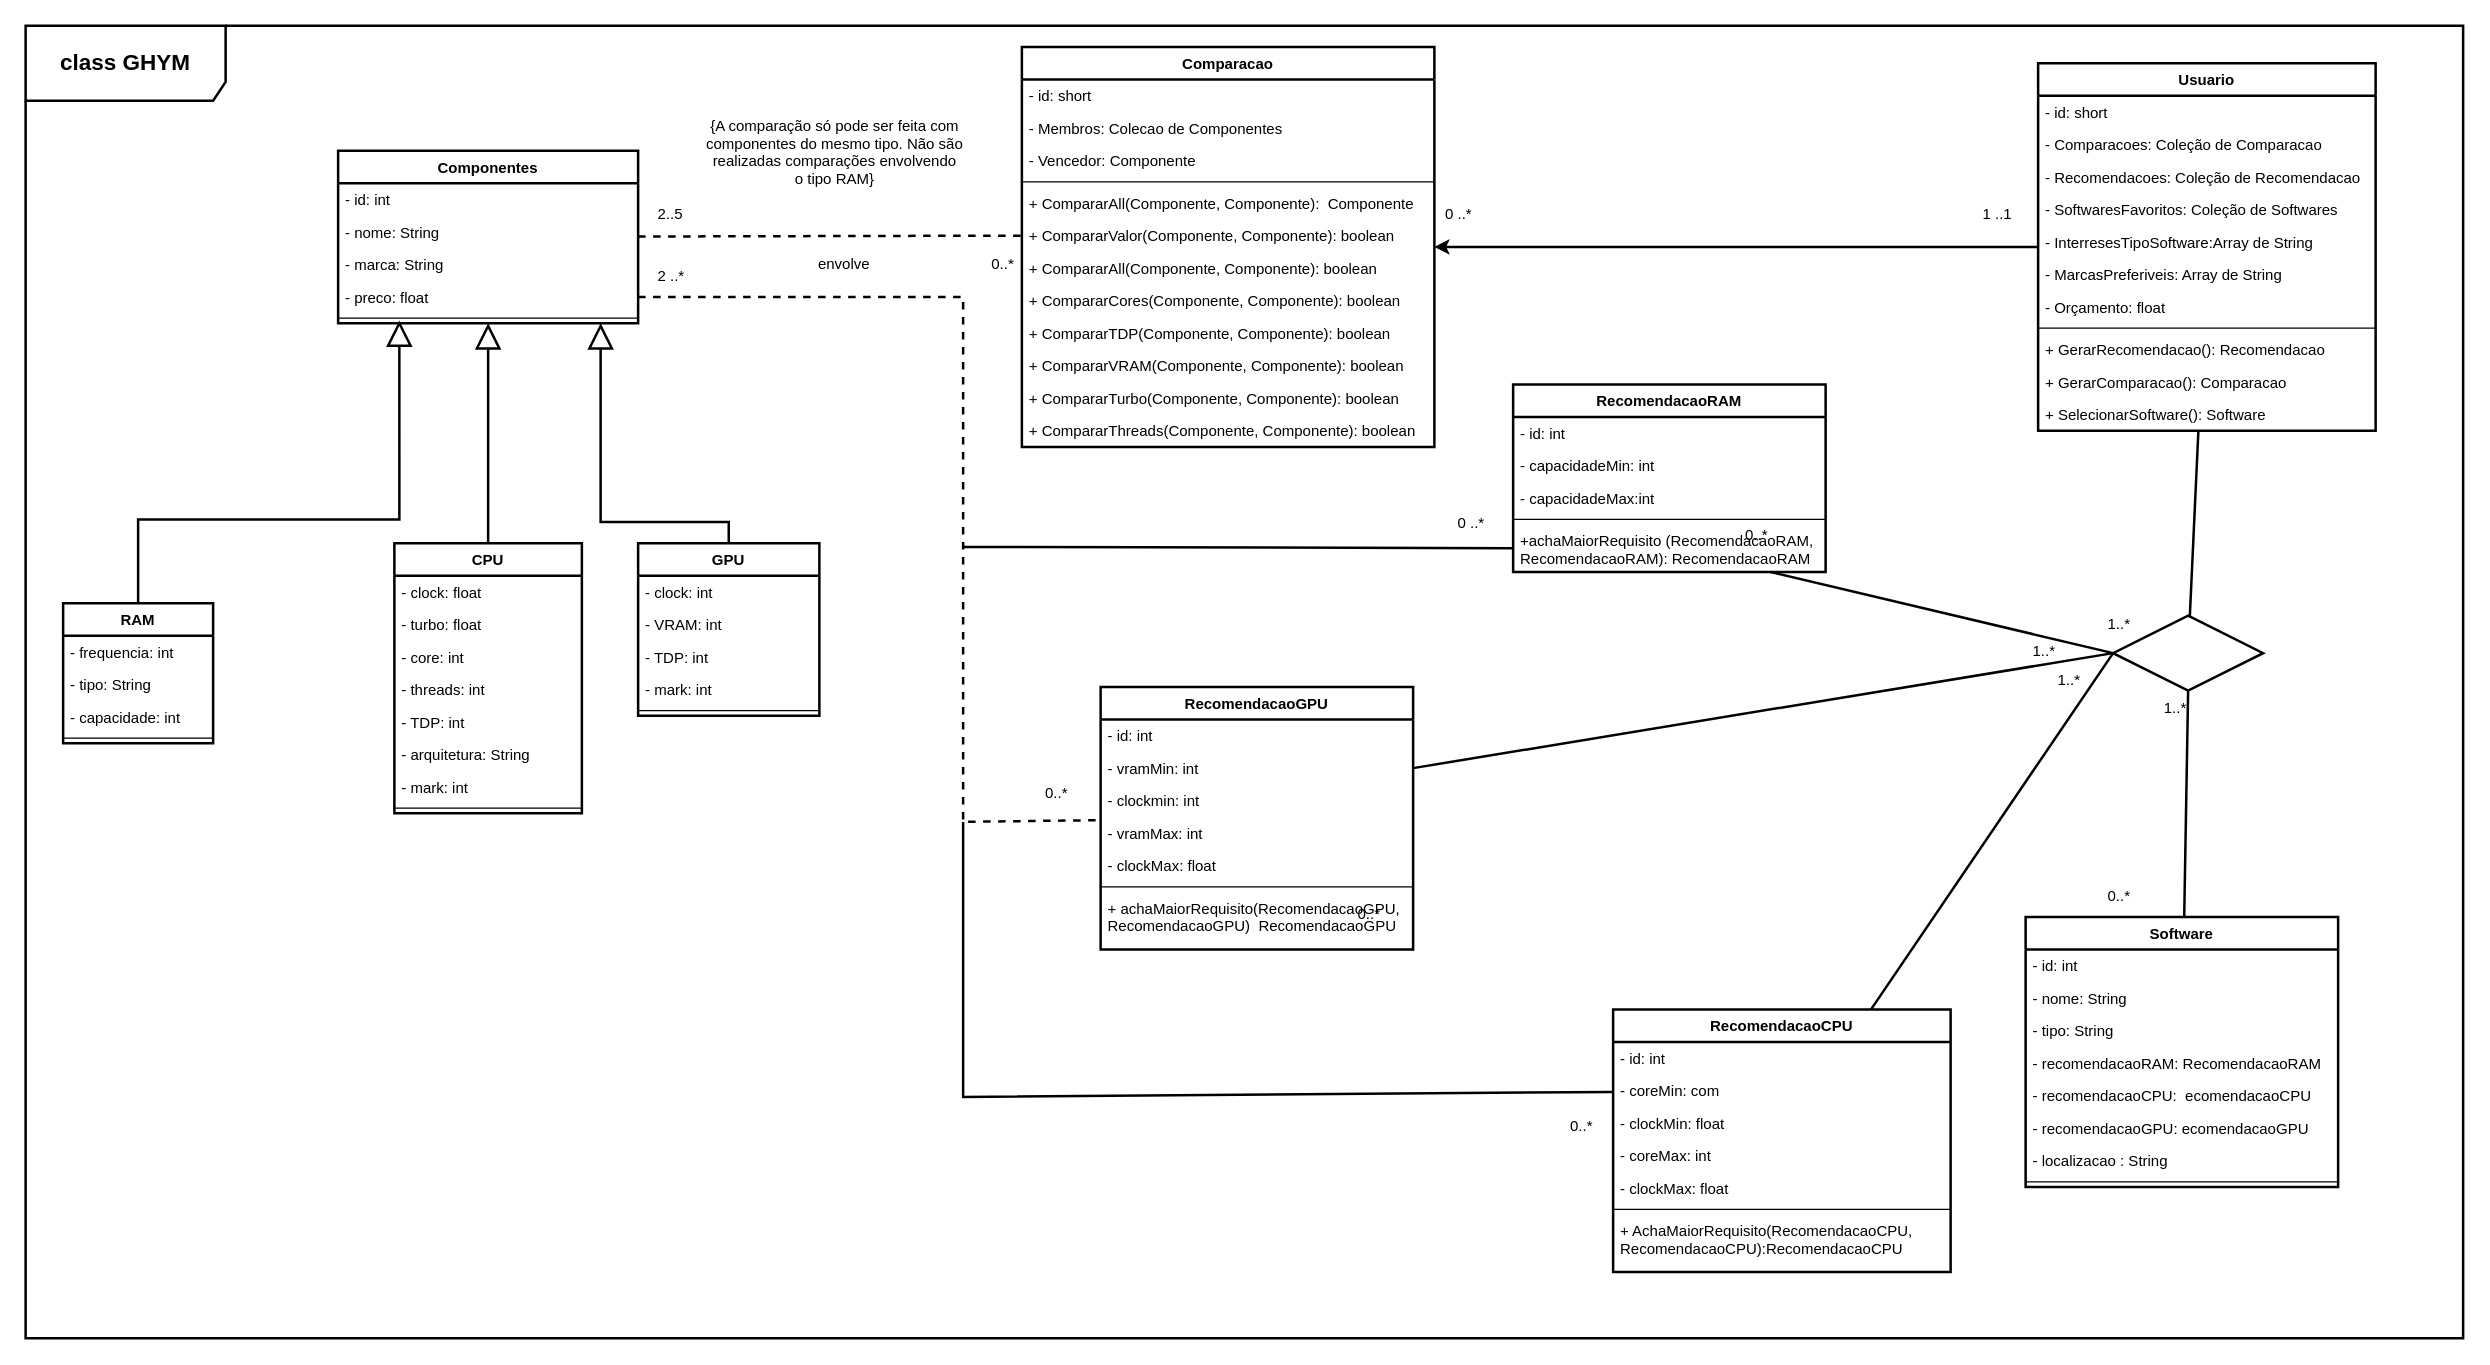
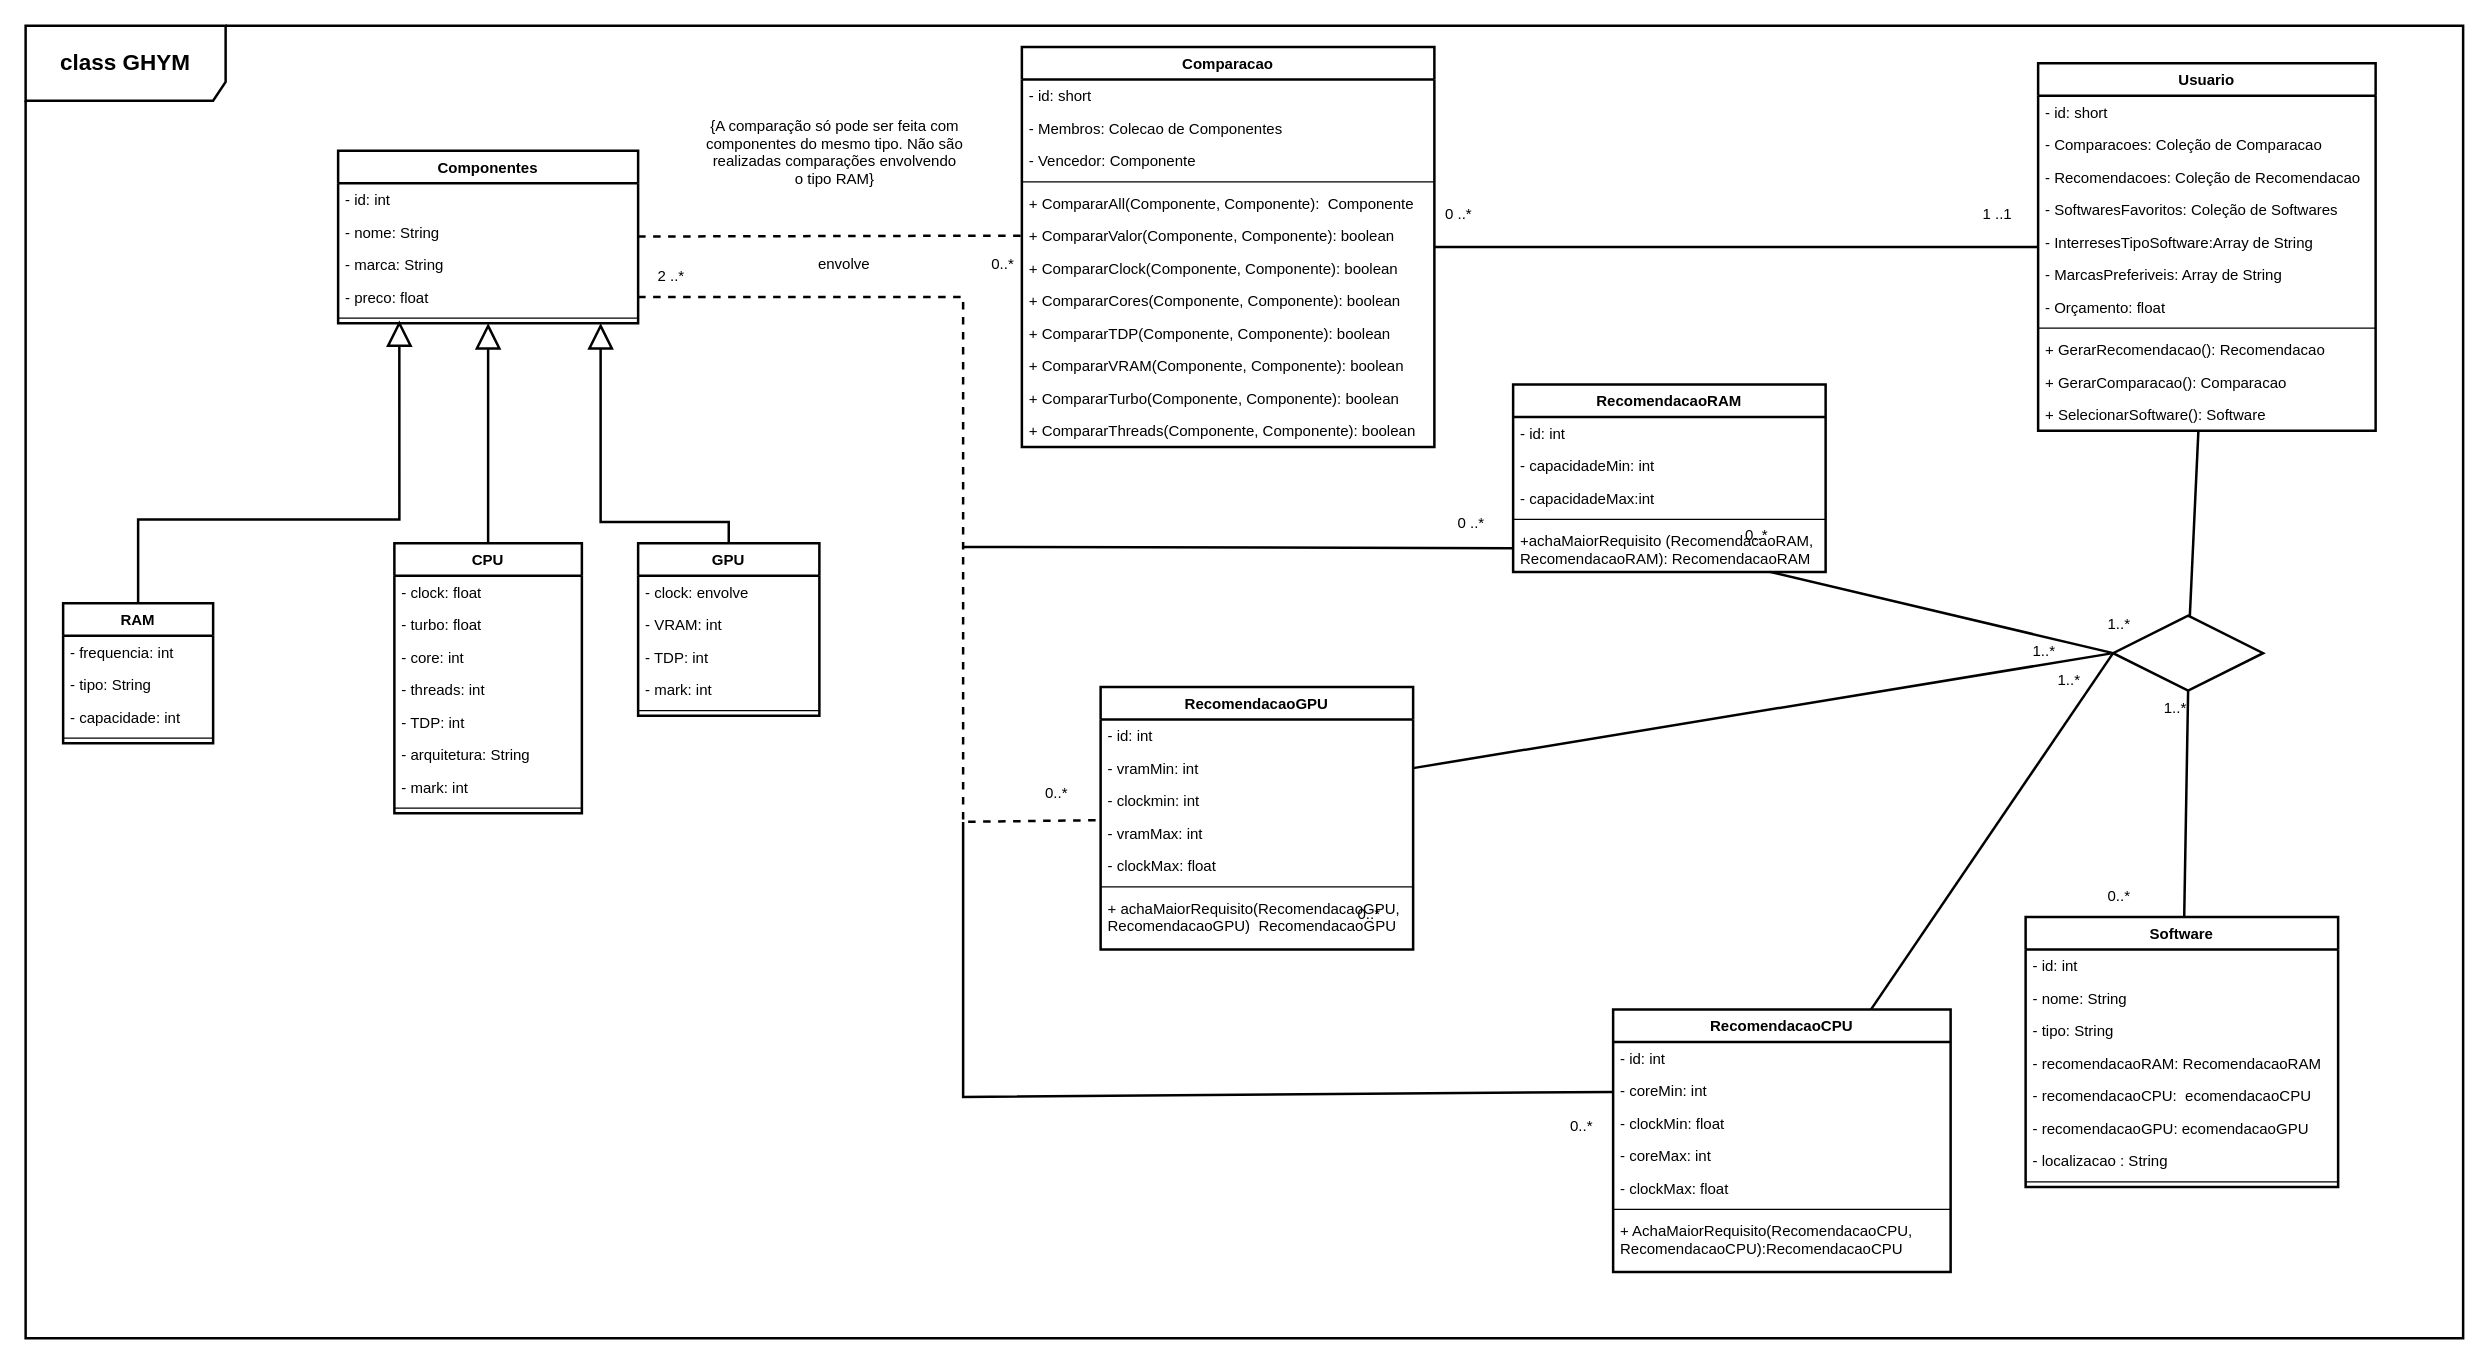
node "2..5": removed
edge "Usuario" -> "Comparacao": arrowhead classic -> none
node "+ CompararAll(Componente, Componente): boolean": label "+ CompararAll(Componente, Componente): boolean" -> "+ CompararClock(Componente, Componente): boolean"
node "- clock: int": label "- clock: int" -> "- clock: envolve"
node "- coreMin: com": label "- coreMin: com" -> "- coreMin: int"
